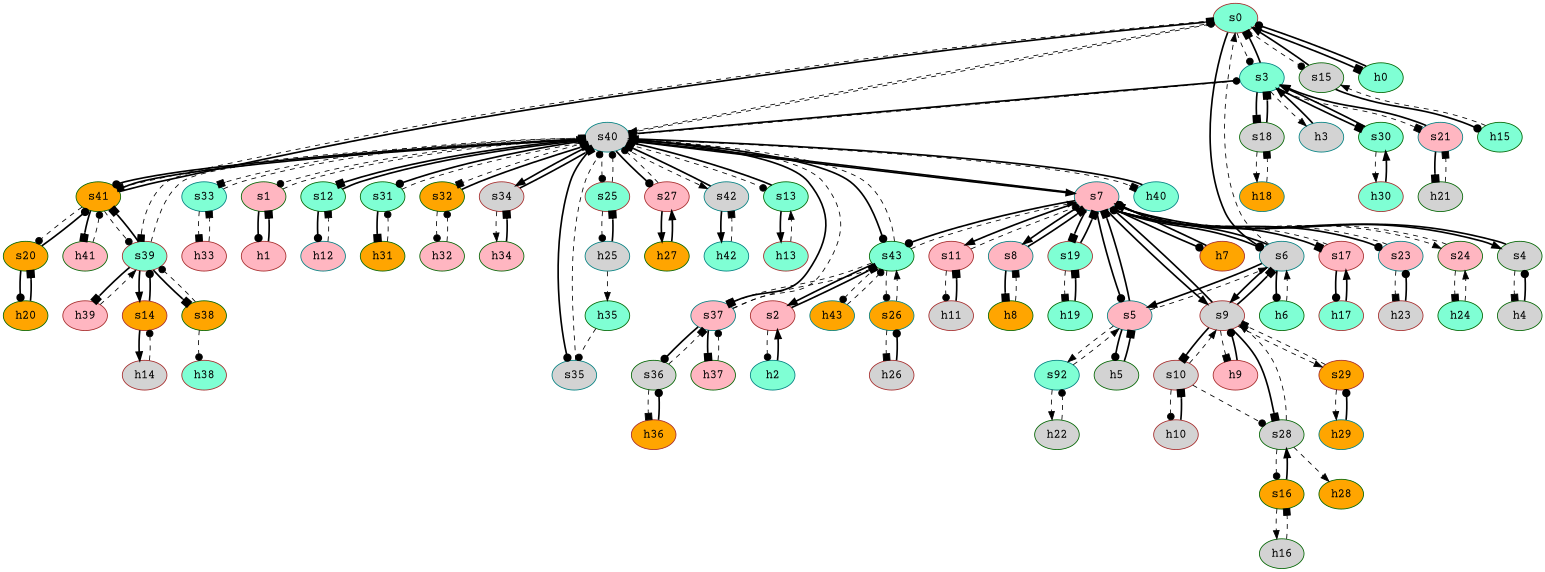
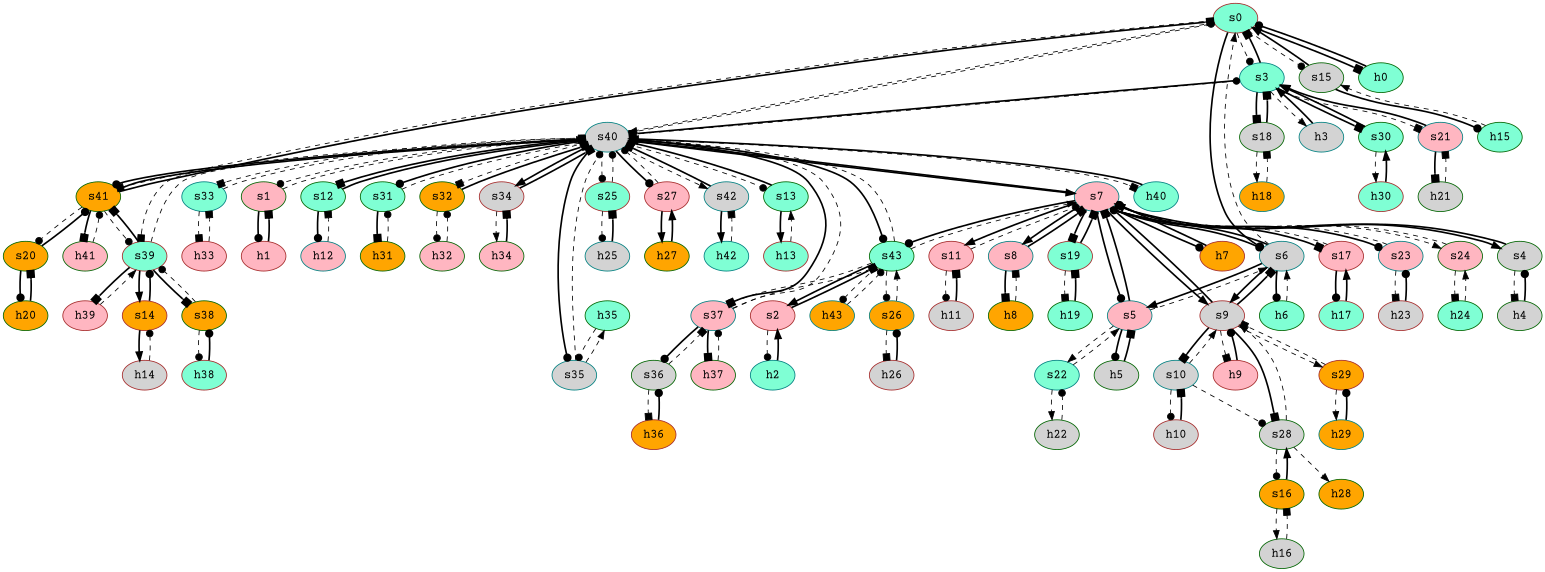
edge "h25" -> "h35": now "s35" -> "h35"
edge "h38" -> "s38": added
node "s92": label "s92" -> "s22"
node "s10": color brown -> teal
